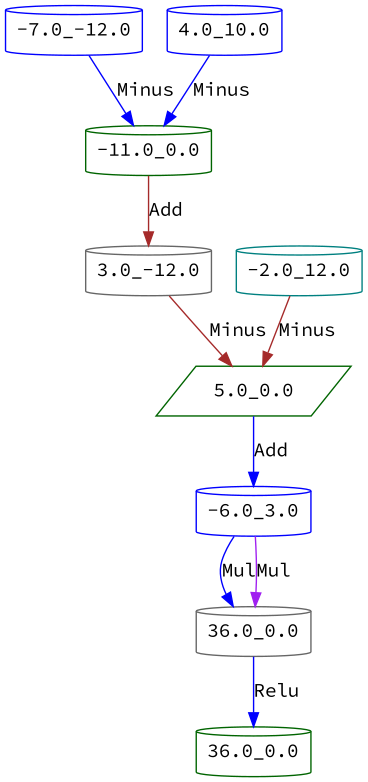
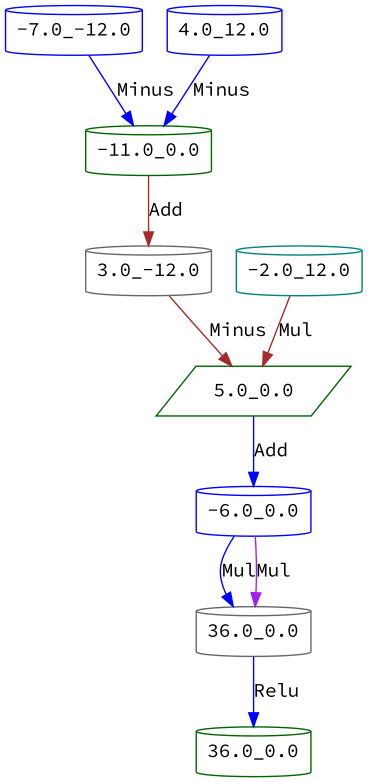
node "4.0_10.0": label "4.0_10.0" -> "4.0_12.0"
edge "-2.0_12.0" -> "5.0_0.0": label "Minus" -> "Mul"
node "-6.0_3.0": label "-6.0_3.0" -> "-6.0_0.0"
